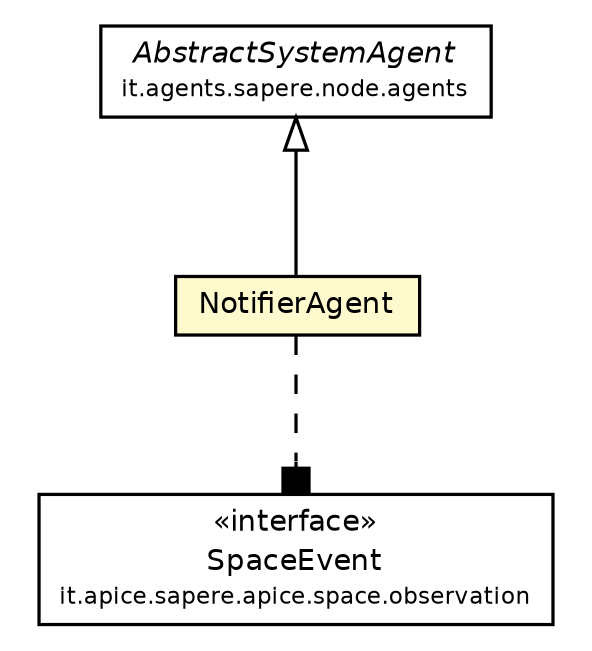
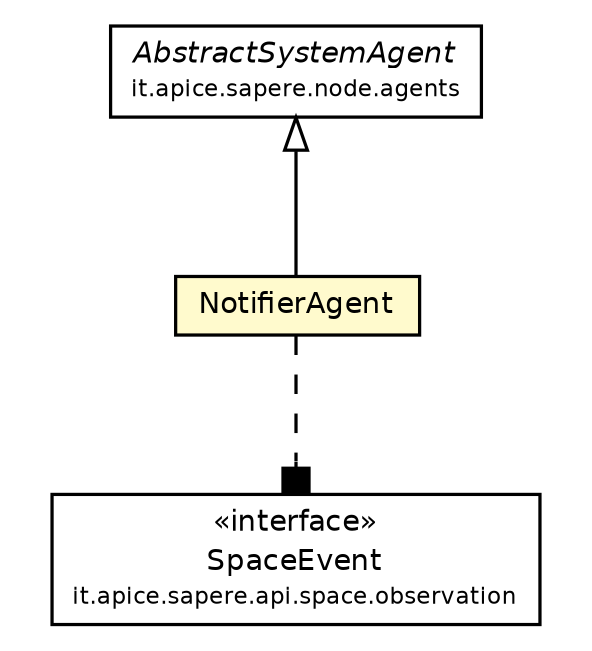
node "AbstractSystemAgent": text "it.agents.sapere.node.agents" -> "it.apice.sapere.node.agents"
node "SpaceEvent": text "it.apice.sapere.apice.space.observation" -> "it.apice.sapere.api.space.observation"
